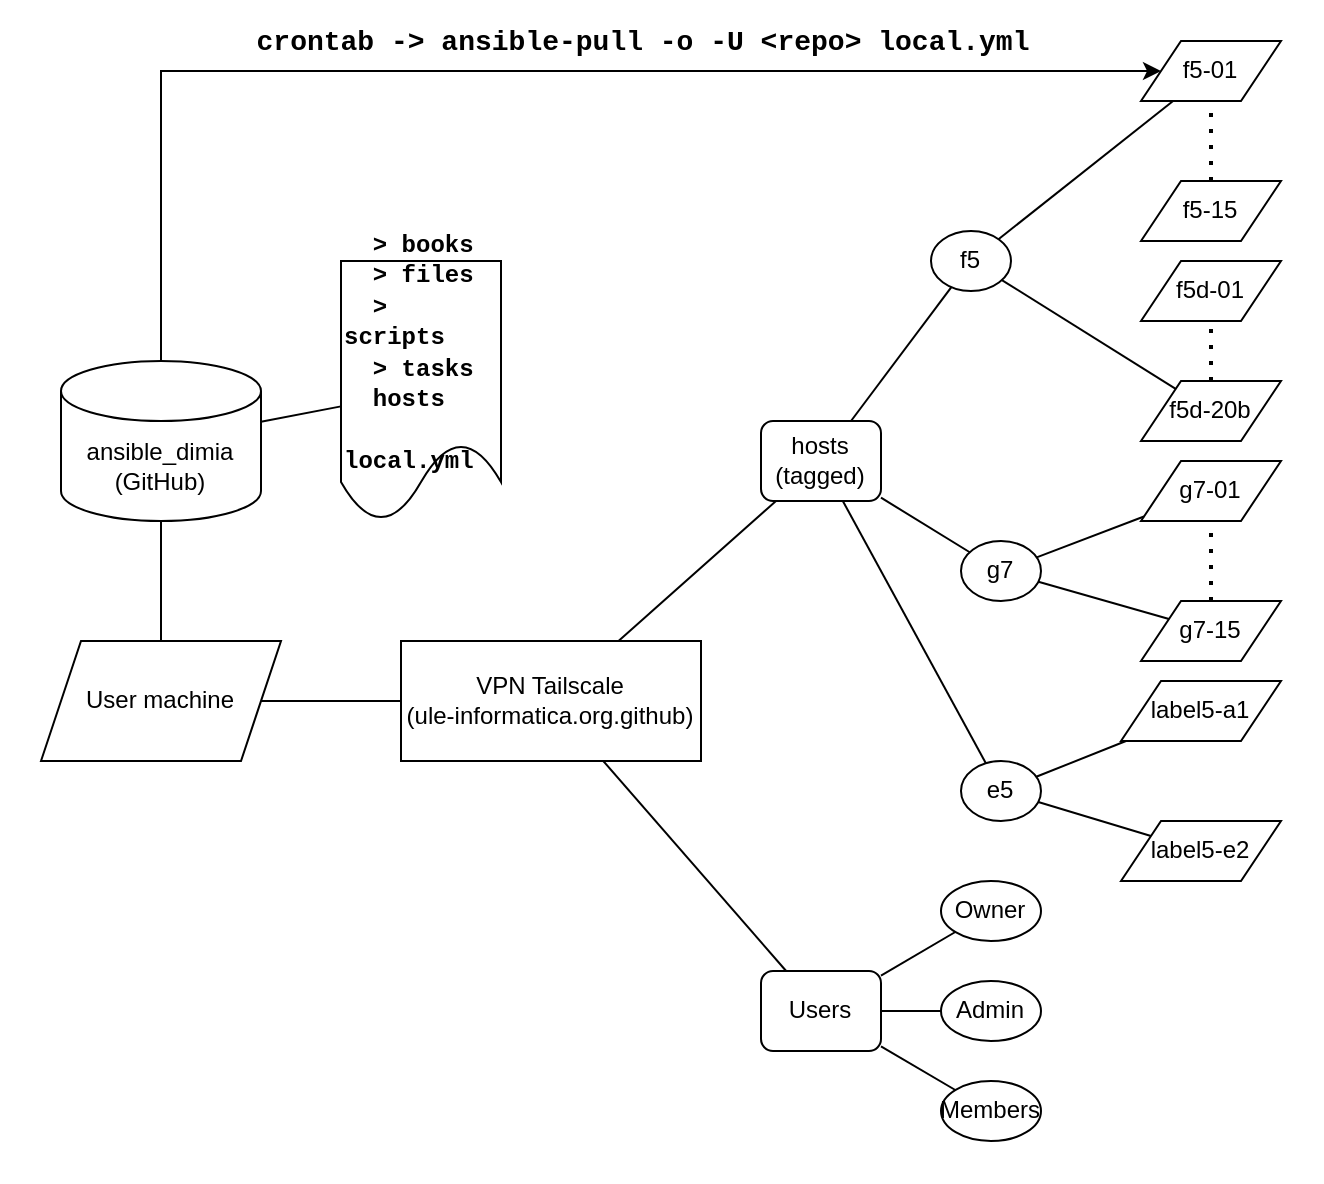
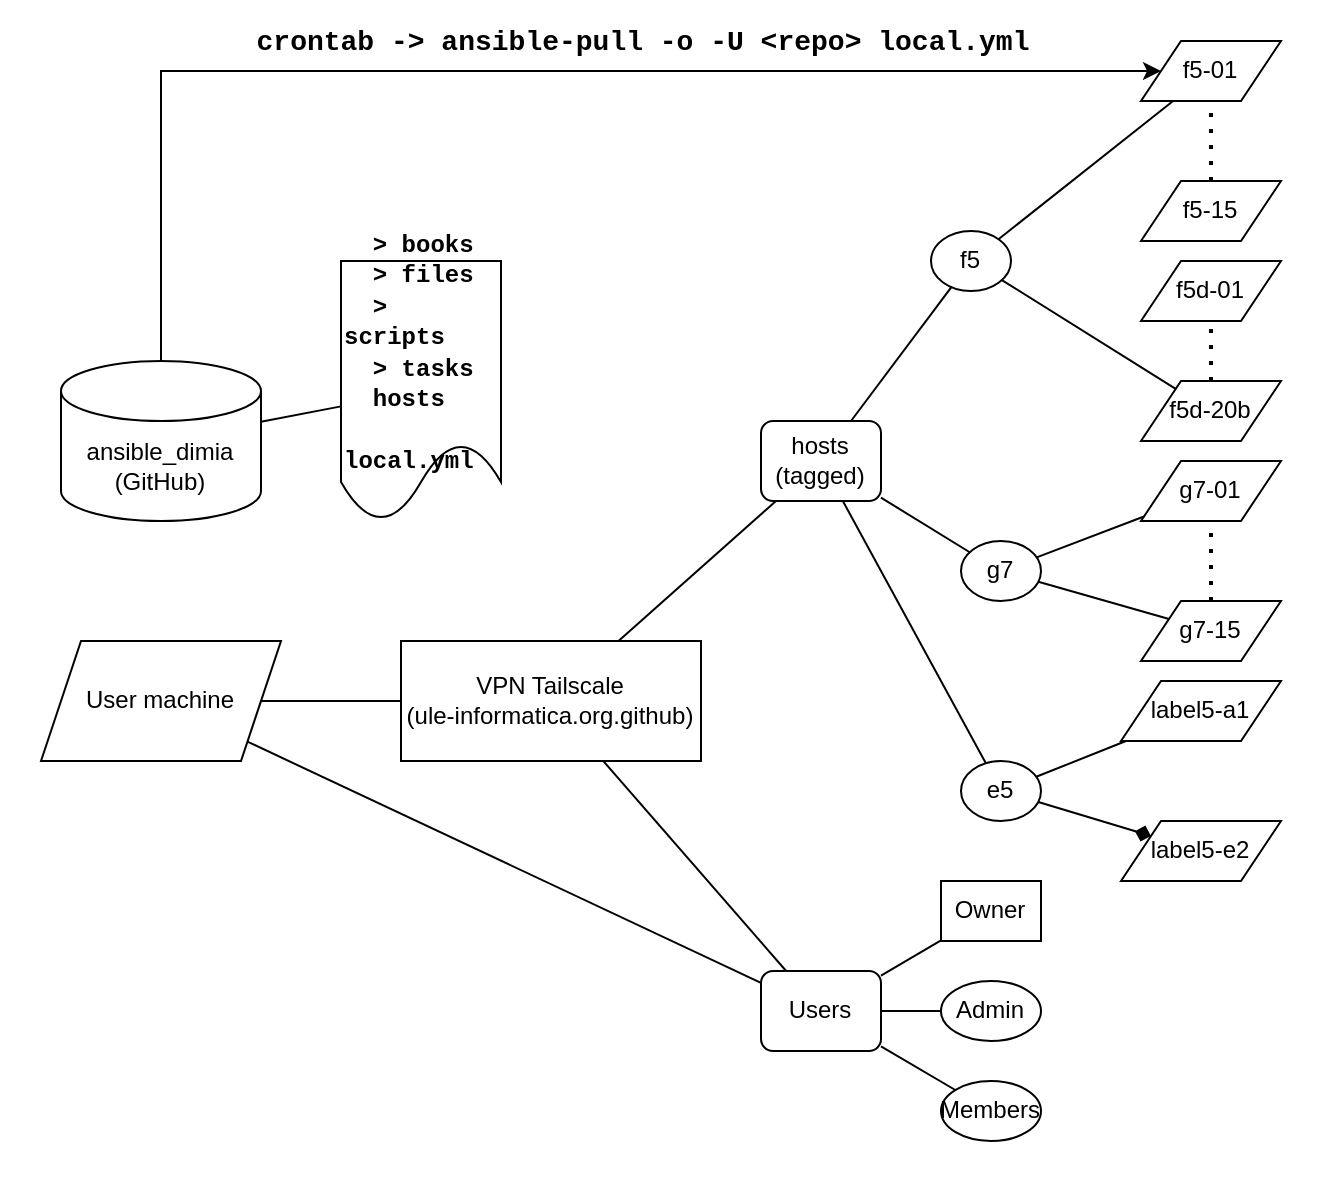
edge "ansible_dimia (GitHub)" -- "User machine": now "Users" -- "User machine"
edge "e5" -- "label5-e2": arrowhead none -> diamond
node "Owner": shape ellipse -> rectangle
